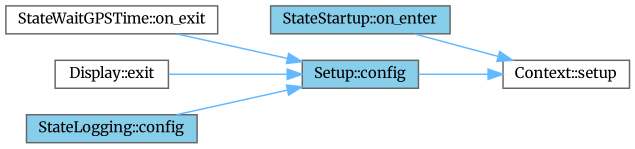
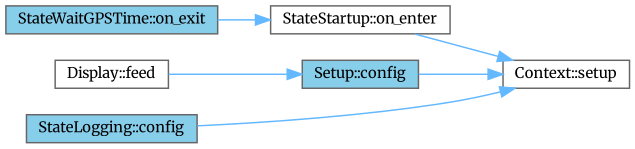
node "StateWaitGPSTime::on_exit": fillcolor white -> skyblue
node "StateStartup::on_enter": fillcolor skyblue -> white
edge "StateWaitGPSTime::on_exit" -> "Setup::config": now "StateWaitGPSTime::on_exit" -> "StateStartup::on_enter"
node "Display::exit": label "Display::exit" -> "Display::feed"
edge "StateLogging::config" -> "Setup::config": now "StateLogging::config" -> "Context::setup"
